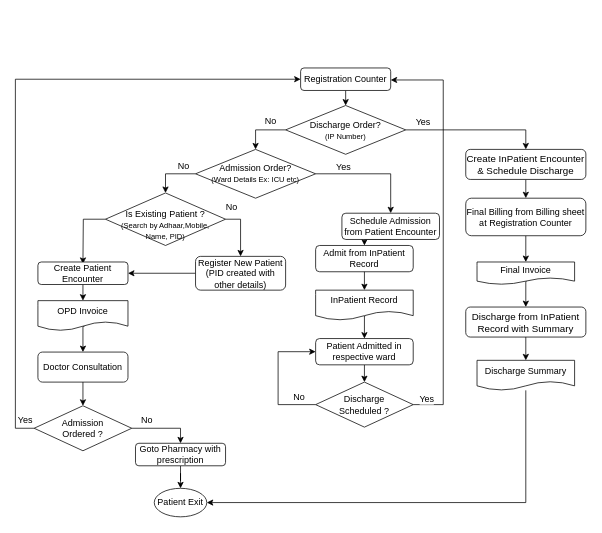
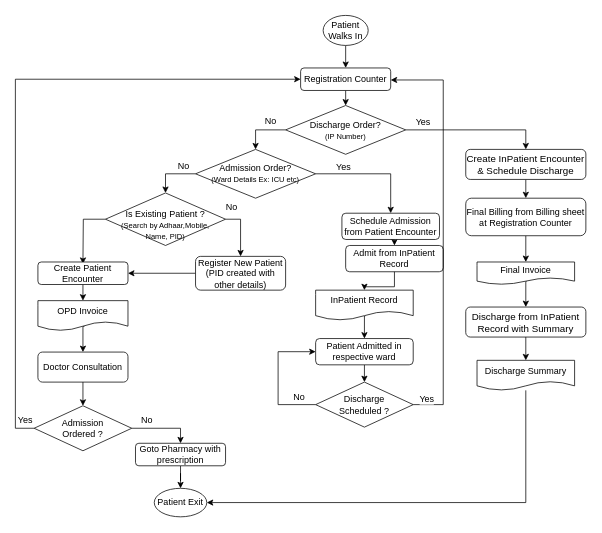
node "Patient Walks In": added
edge "Patient Walks In" -> "Registration Counter": added
node "Admit from InPatient Record": moved (364, 258) -> (394, 258)
